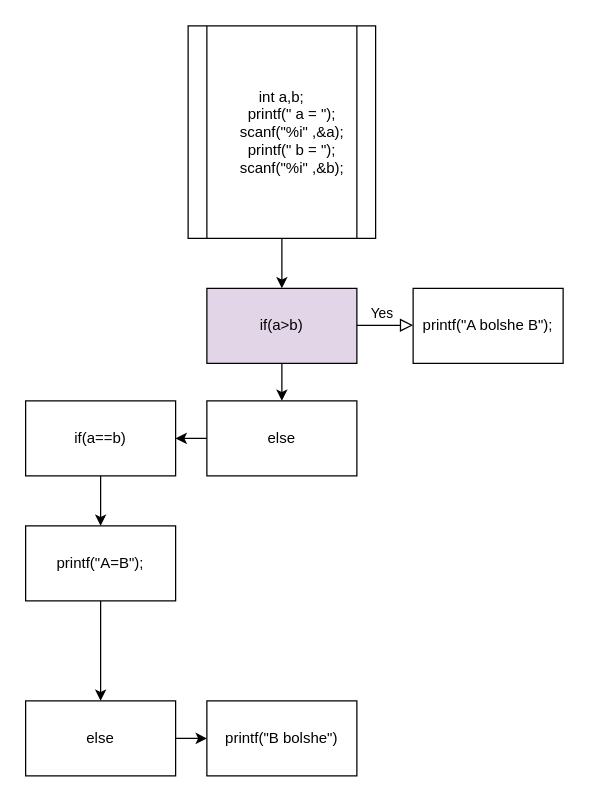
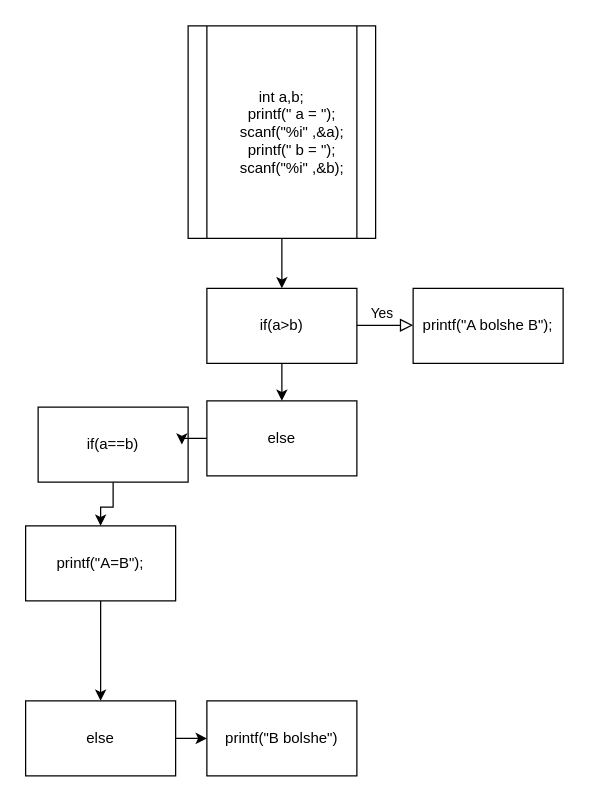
node "if(a>b)": fillcolor #e1d5e7 -> #ffffff
node "if(a==b)": moved (101, 438) -> (113, 444)
